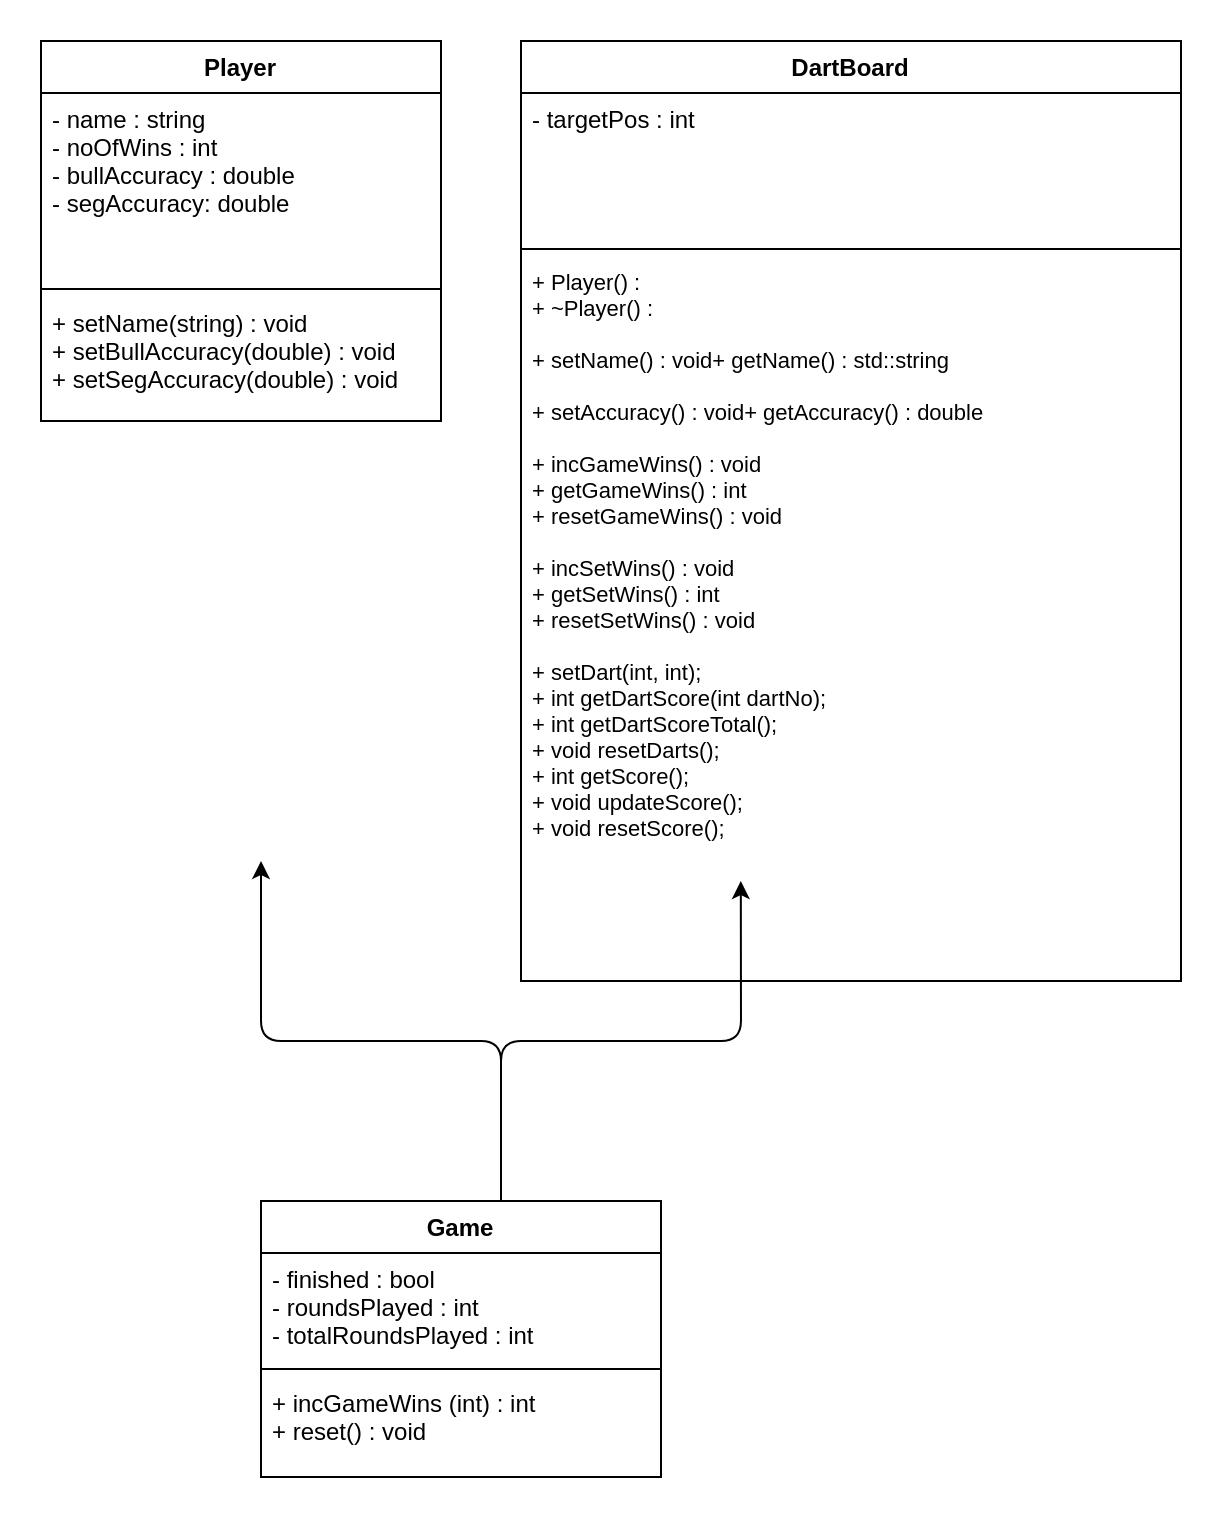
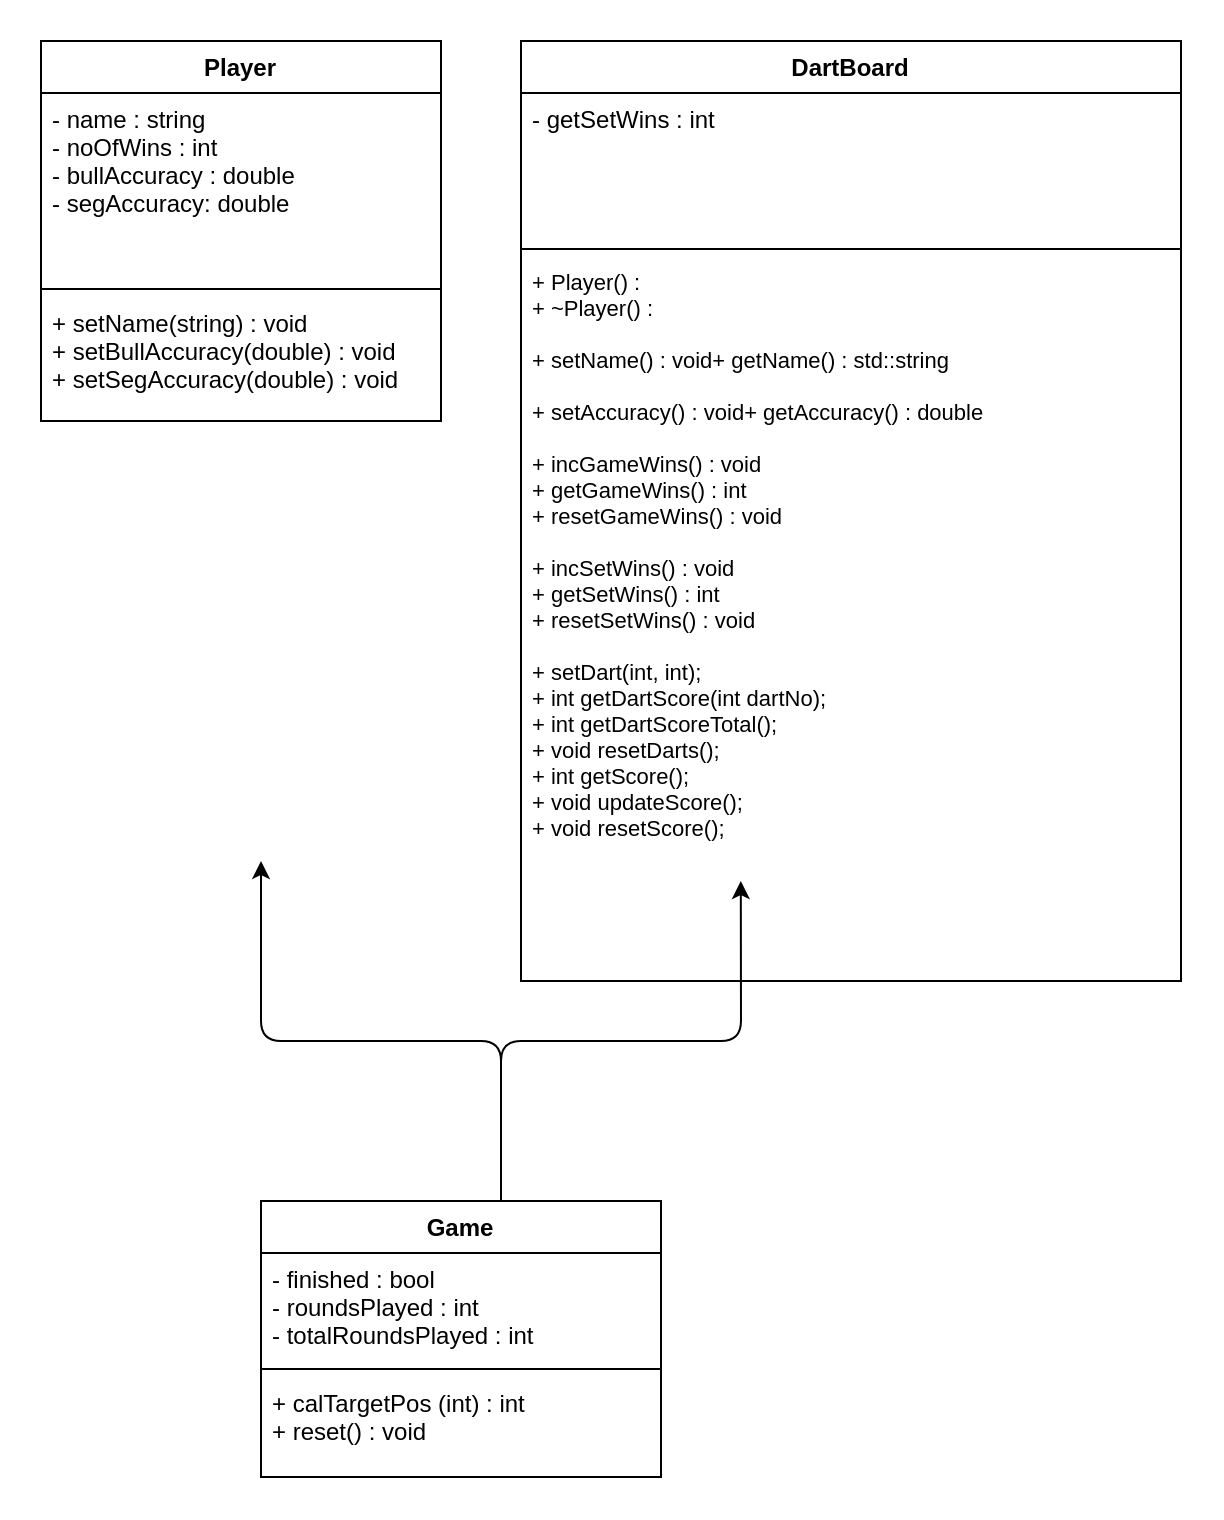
node "- targetPos : int": label "- targetPos : int" -> "- getSetWins : int"
node "+ incGameWins (int) : int + reset() : void": label "+ incGameWins (int) : int + reset() : void" -> "+ calTargetPos (int) : int + reset() : void"
